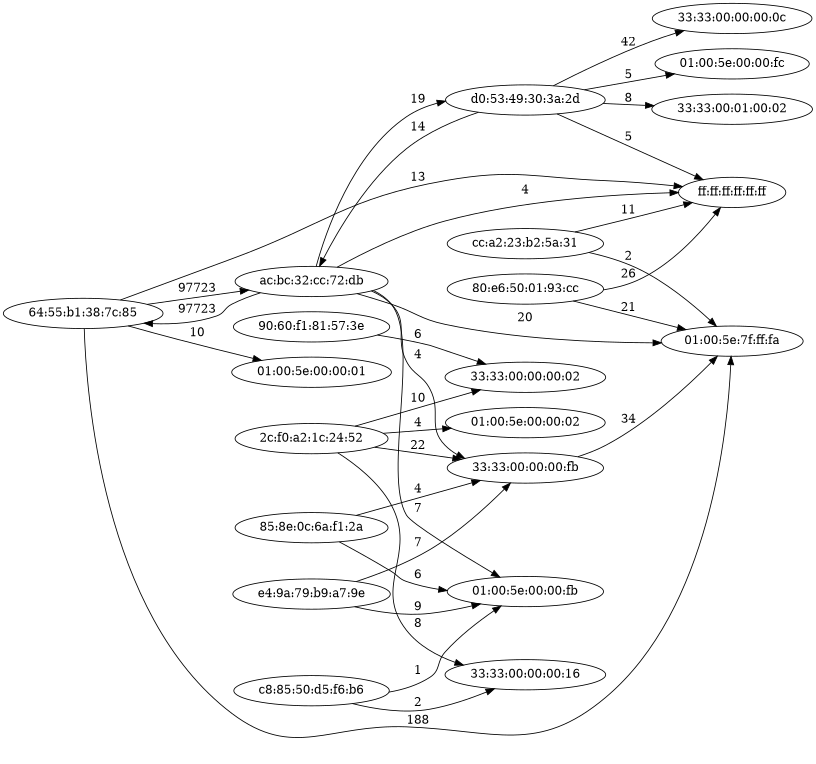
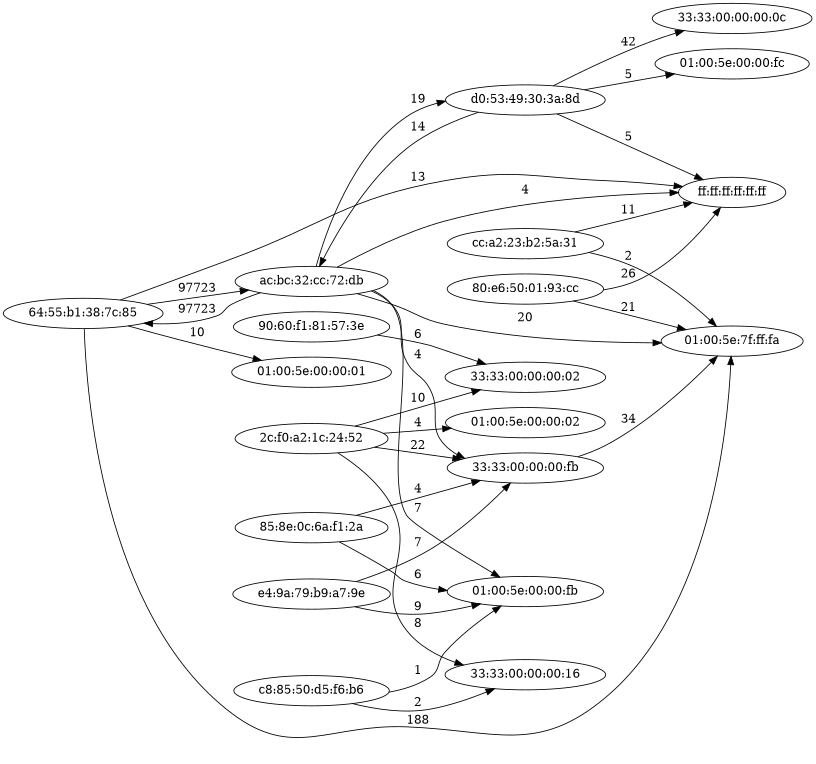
node "d0:53:49:30:3a:2d": label "d0:53:49:30:3a:2d" -> "d0:53:49:30:3a:8d"
node "33:33:00:01:00:02": removed
